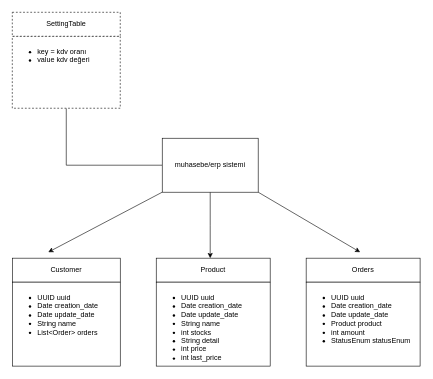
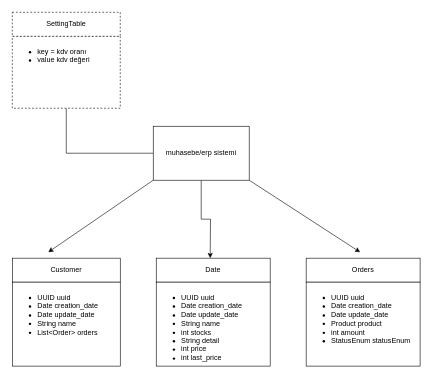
node "muhasebe/erp sistemi": moved (210, 165) -> (201, 153)
node "Product": label "Product" -> "Date"
